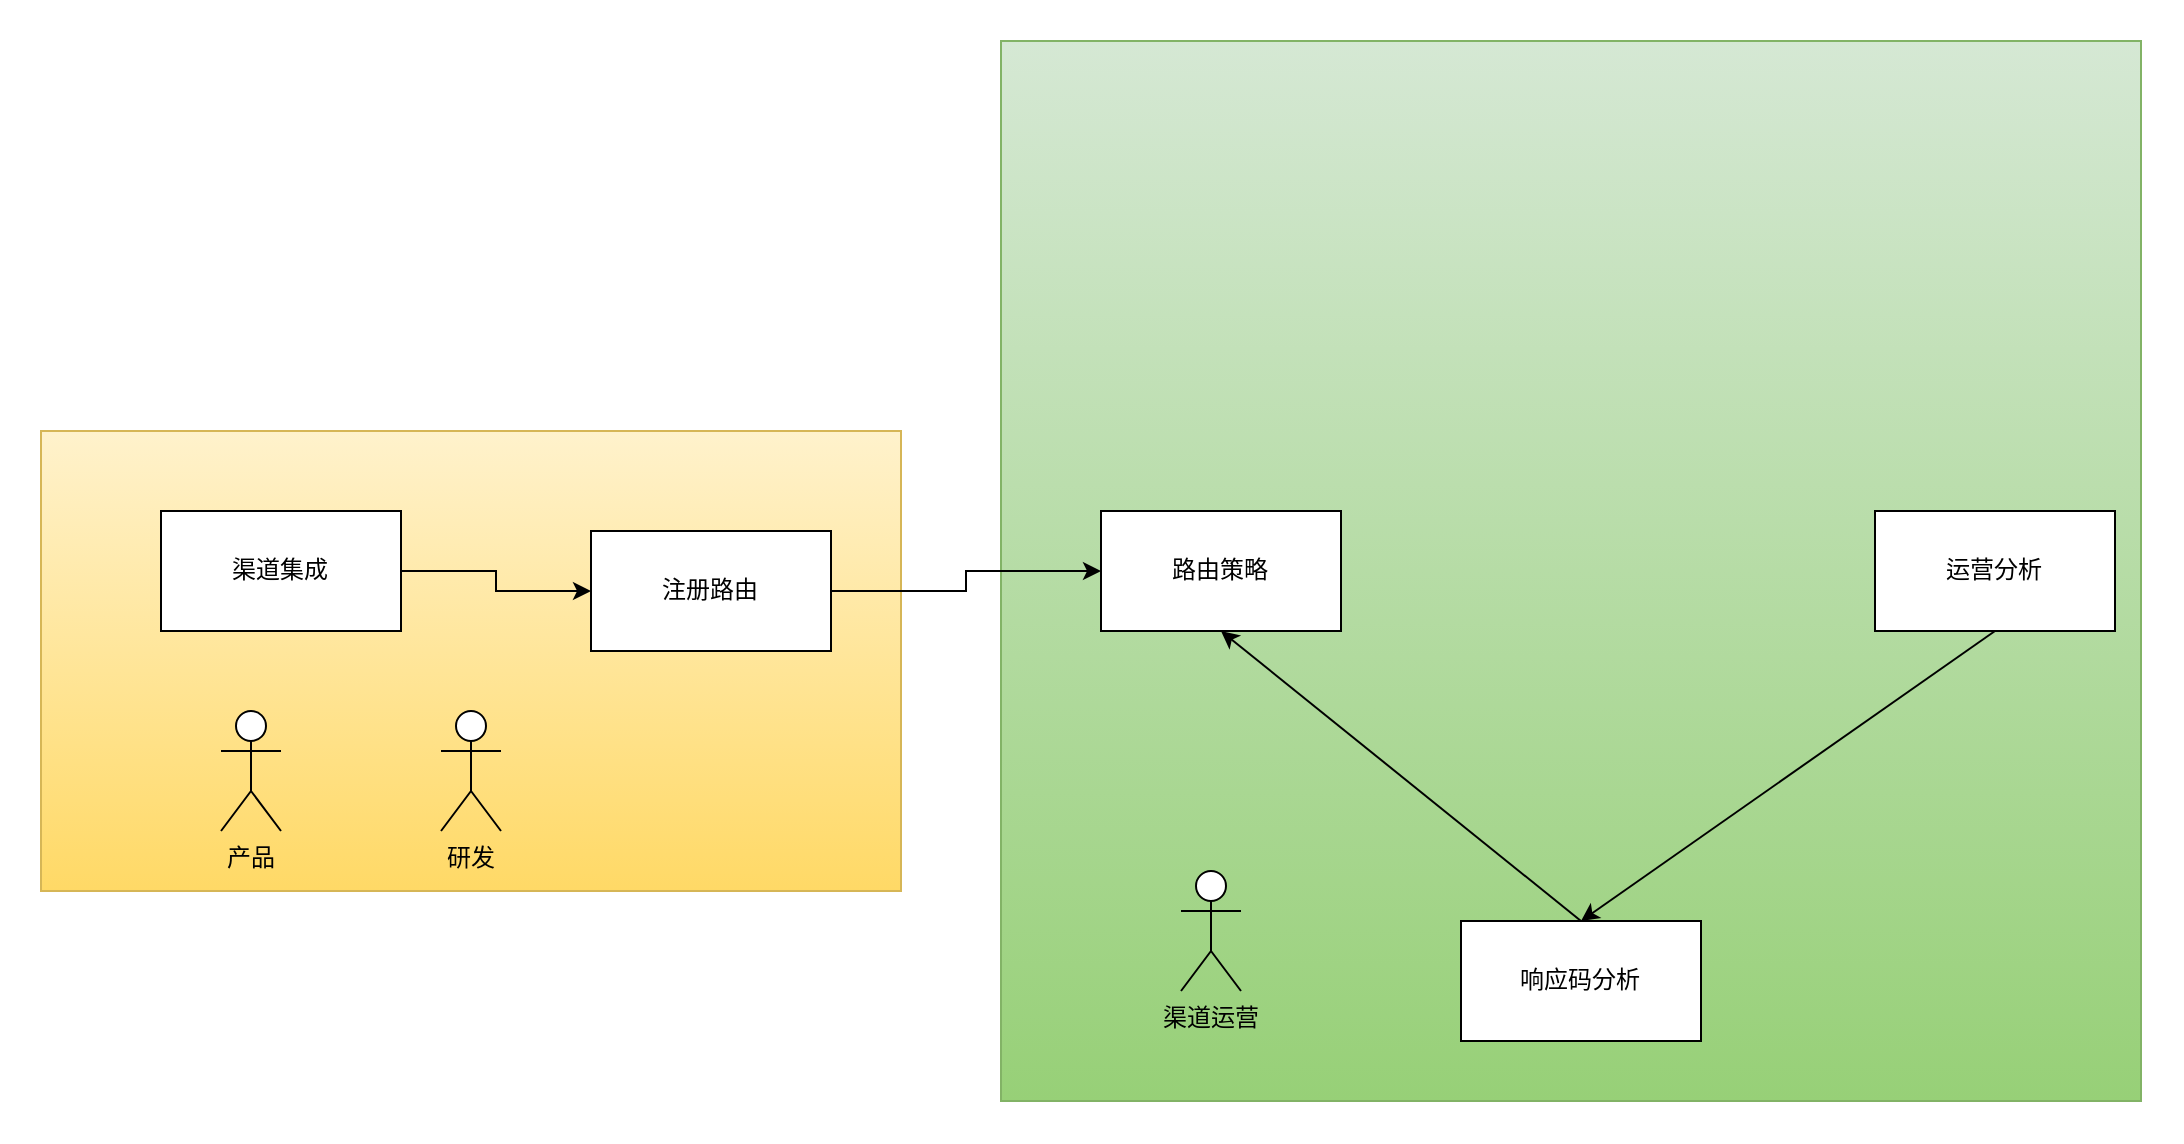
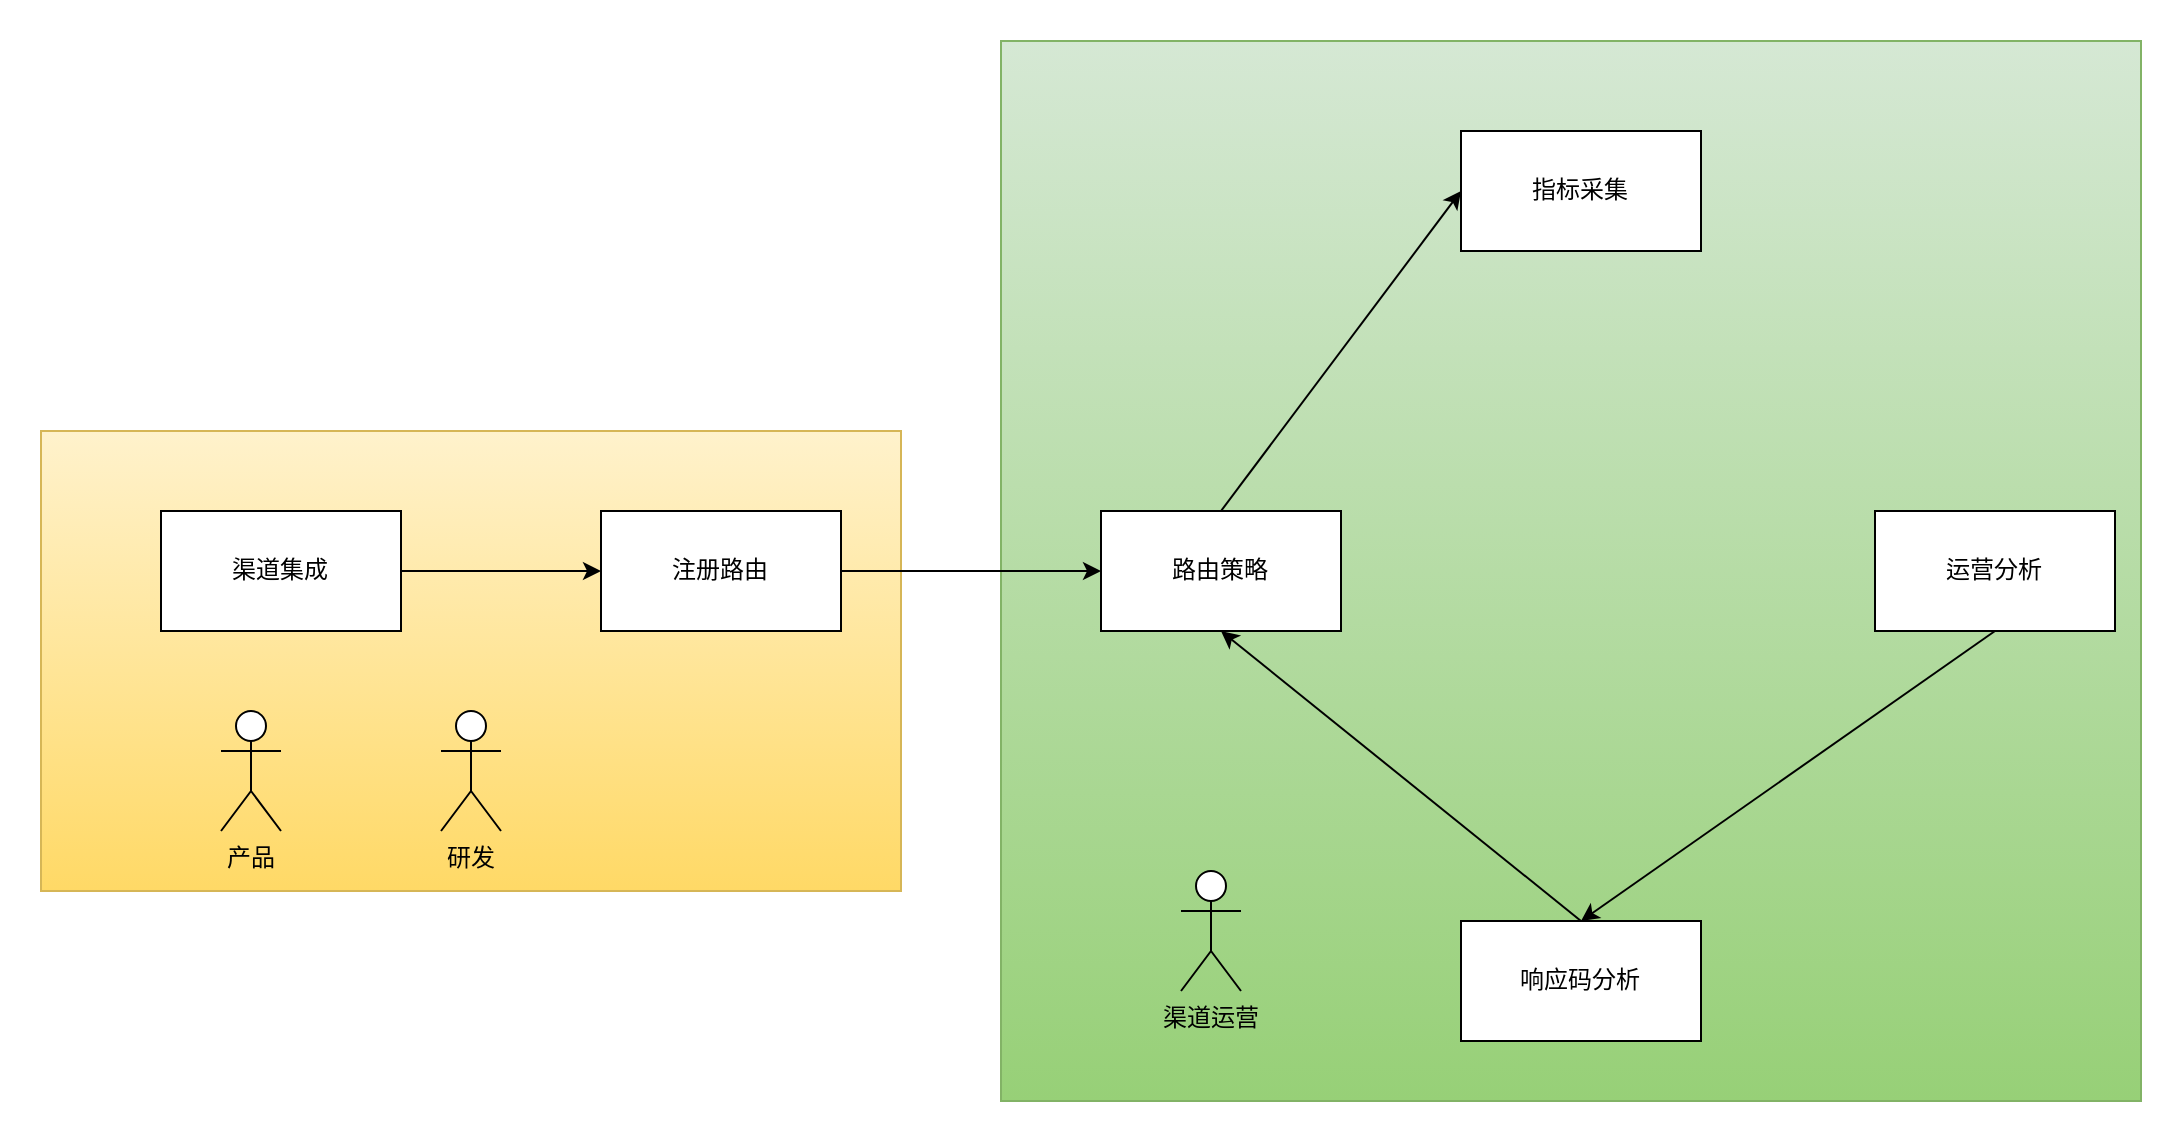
node "指标采集": added
edge "路由策略" -> "指标采集": added
node "注册路由": moved (711, 591) -> (721, 571)
